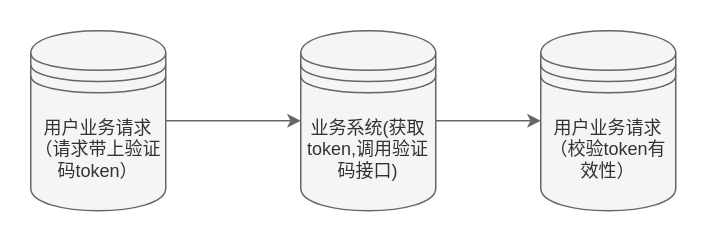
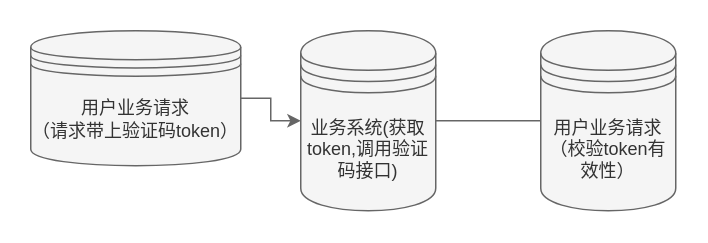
node "用户业务请求 （请求带上验证码token）": size 135x180 -> 210x135
edge "业务系统(获取token,调用验证码接口)" -> "用户业务请求（校验token有效性）": arrowhead classic -> none
